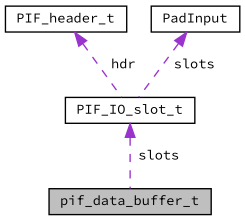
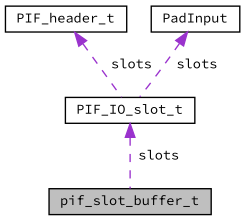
edge "PIF_IO_slot_t" -> "PIF_header_t": label " hdr" -> " slots"
node "pif_data_buffer_t": label "pif_data_buffer_t" -> "pif_slot_buffer_t"
